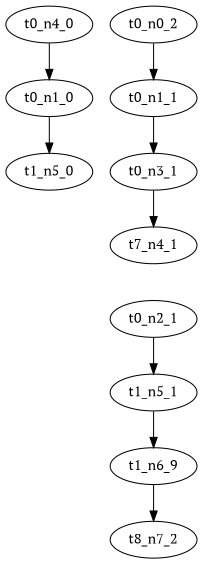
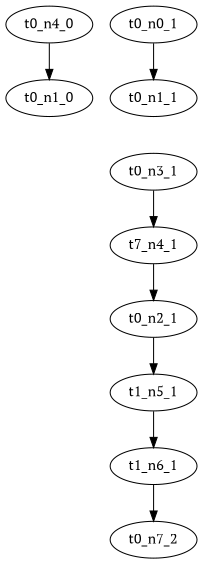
node "t0_n0_2": label "t0_n0_2" -> "t0_n0_1"
edge "t0_n1_1" -> "t0_n3_1": removed
node "t1_n5_0": removed
edge "t7_n4_1" -> "t0_n2_1": added
node "t1_n6_9": label "t1_n6_9" -> "t1_n6_1"
node "t8_n7_2": label "t8_n7_2" -> "t0_n7_2"
